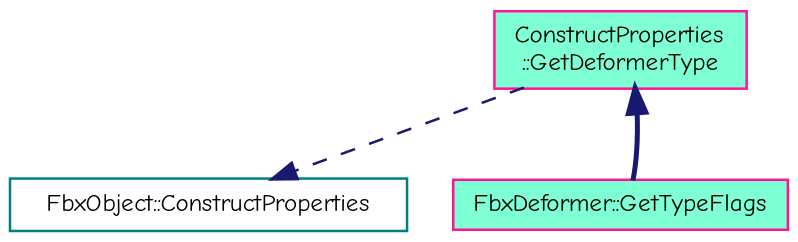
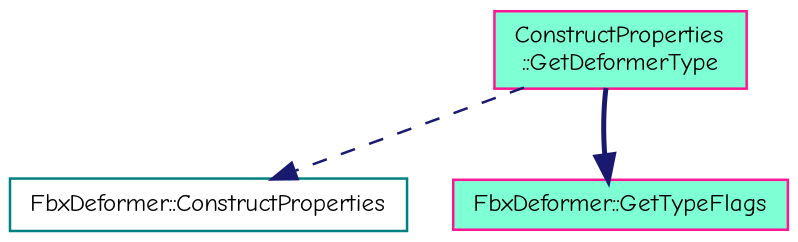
edge "FbxDeformer::GetTypeFlags" -> "ConstructProperties ::GetDeformerType": reversed
node "FbxObject::ConstructProperties": label "FbxObject::ConstructProperties" -> "FbxDeformer::ConstructProperties"
